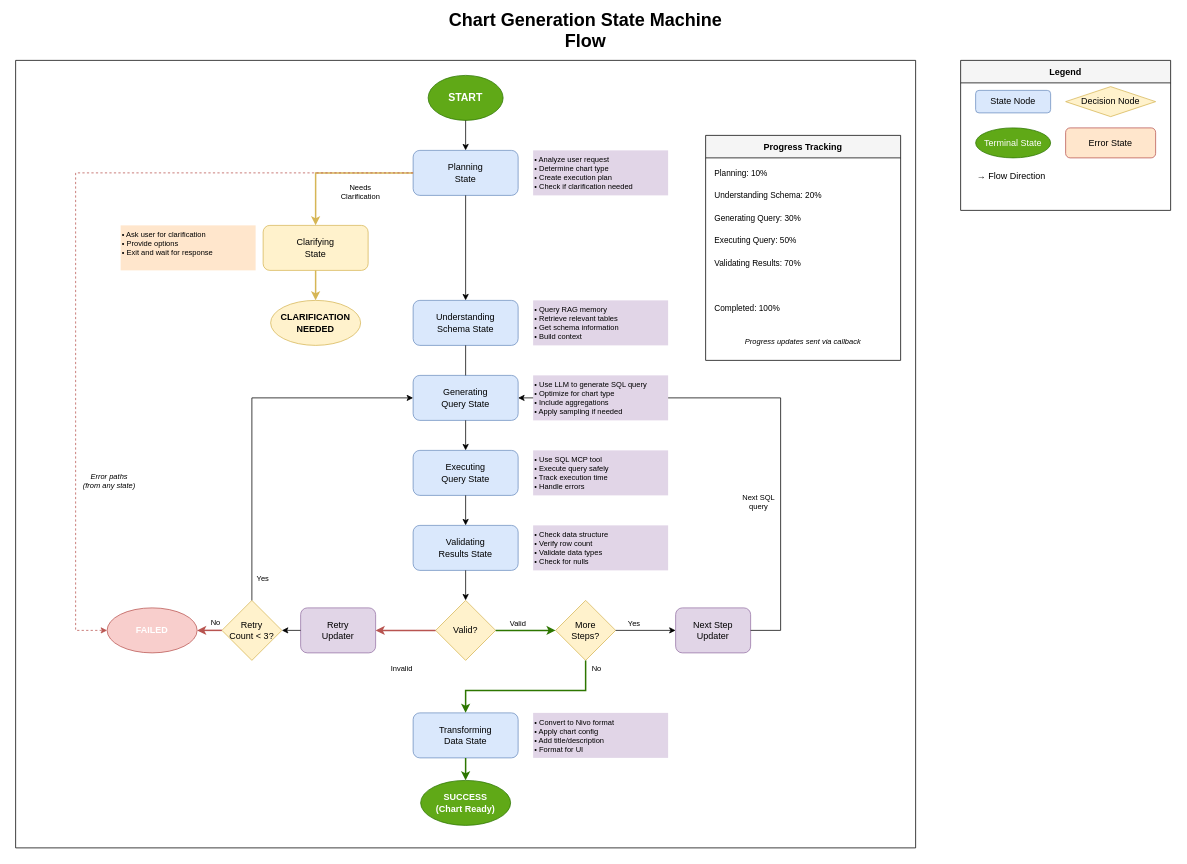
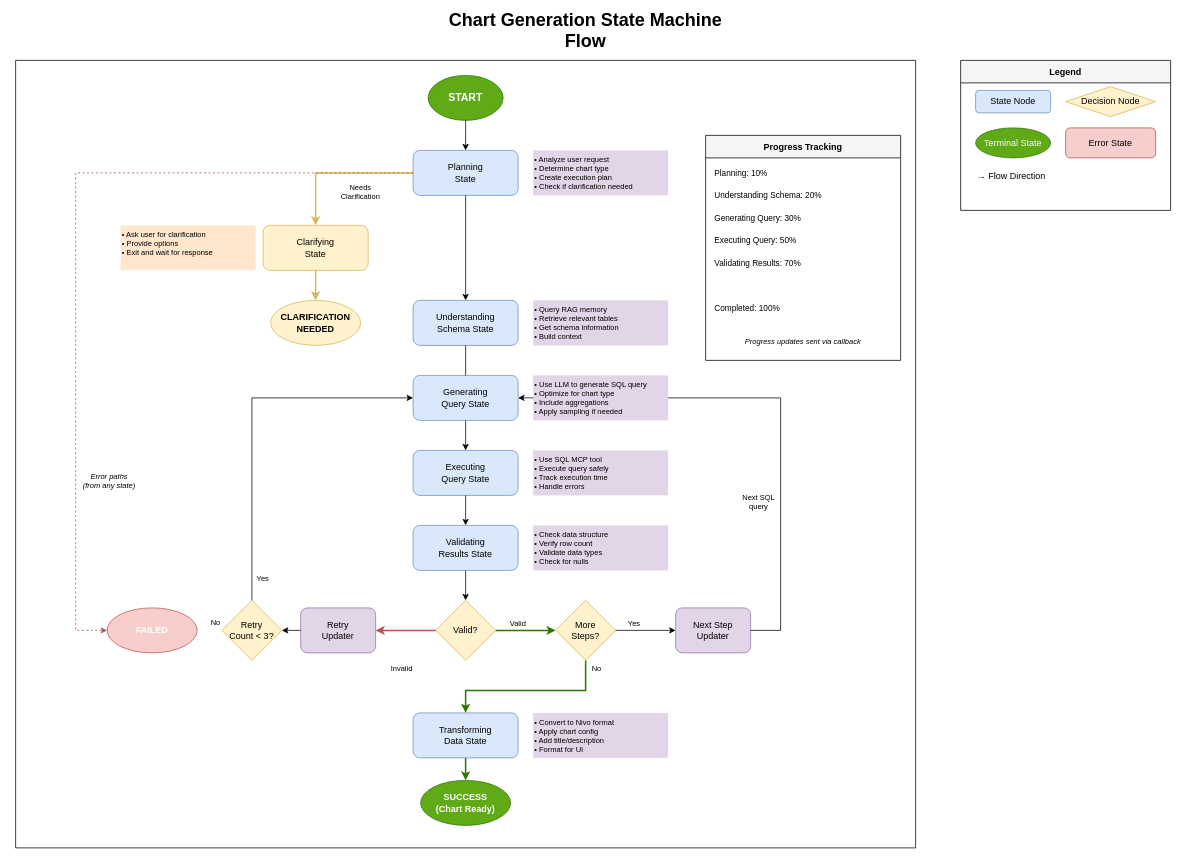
node "Error State": fillcolor #ffe6cc -> #f8cecc
edge "Retry Count < 3?" -> "FAILED": removed
